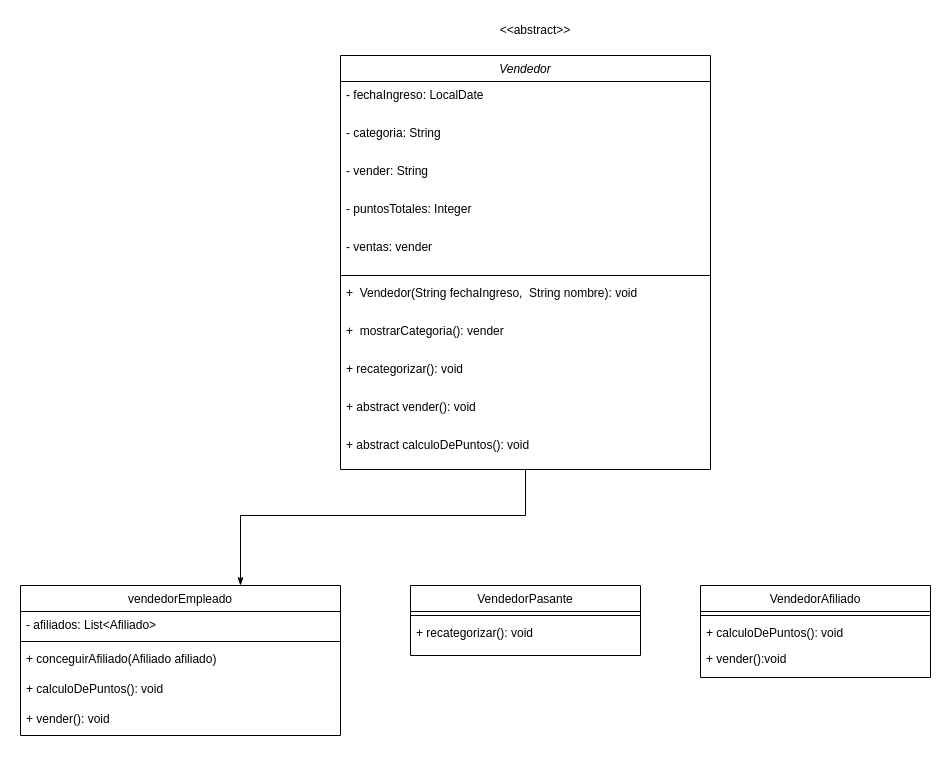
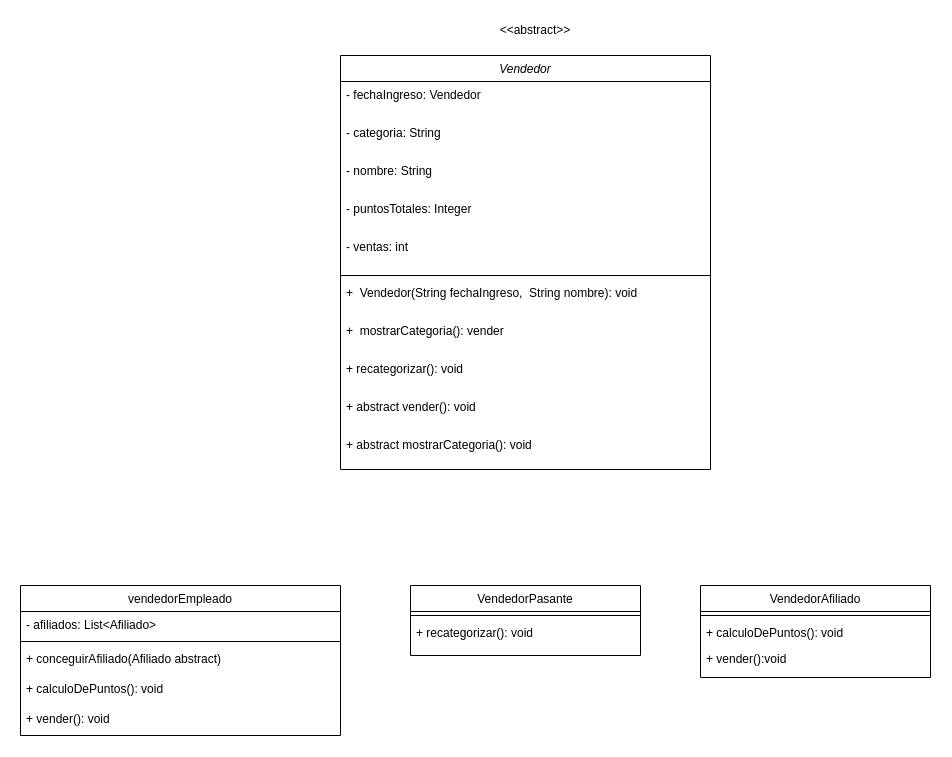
node "- fechaIngreso: LocalDate": label "- fechaIngreso: LocalDate" -> "- fechaIngreso: Vendedor"
node "- vender: String": label "- vender: String" -> "- nombre: String"
node "- ventas: vender": label "- ventas: vender" -> "- ventas: int"
node "+ abstract calculoDePuntos(): void": label "+ abstract calculoDePuntos(): void" -> "+ abstract mostrarCategoria(): void"
edge "Vendedor" -> "vendedorEmpleado": removed
node "+ conceguirAfiliado(Afiliado afiliado)": label "+ conceguirAfiliado(Afiliado afiliado)" -> "+ conceguirAfiliado(Afiliado abstract)"
